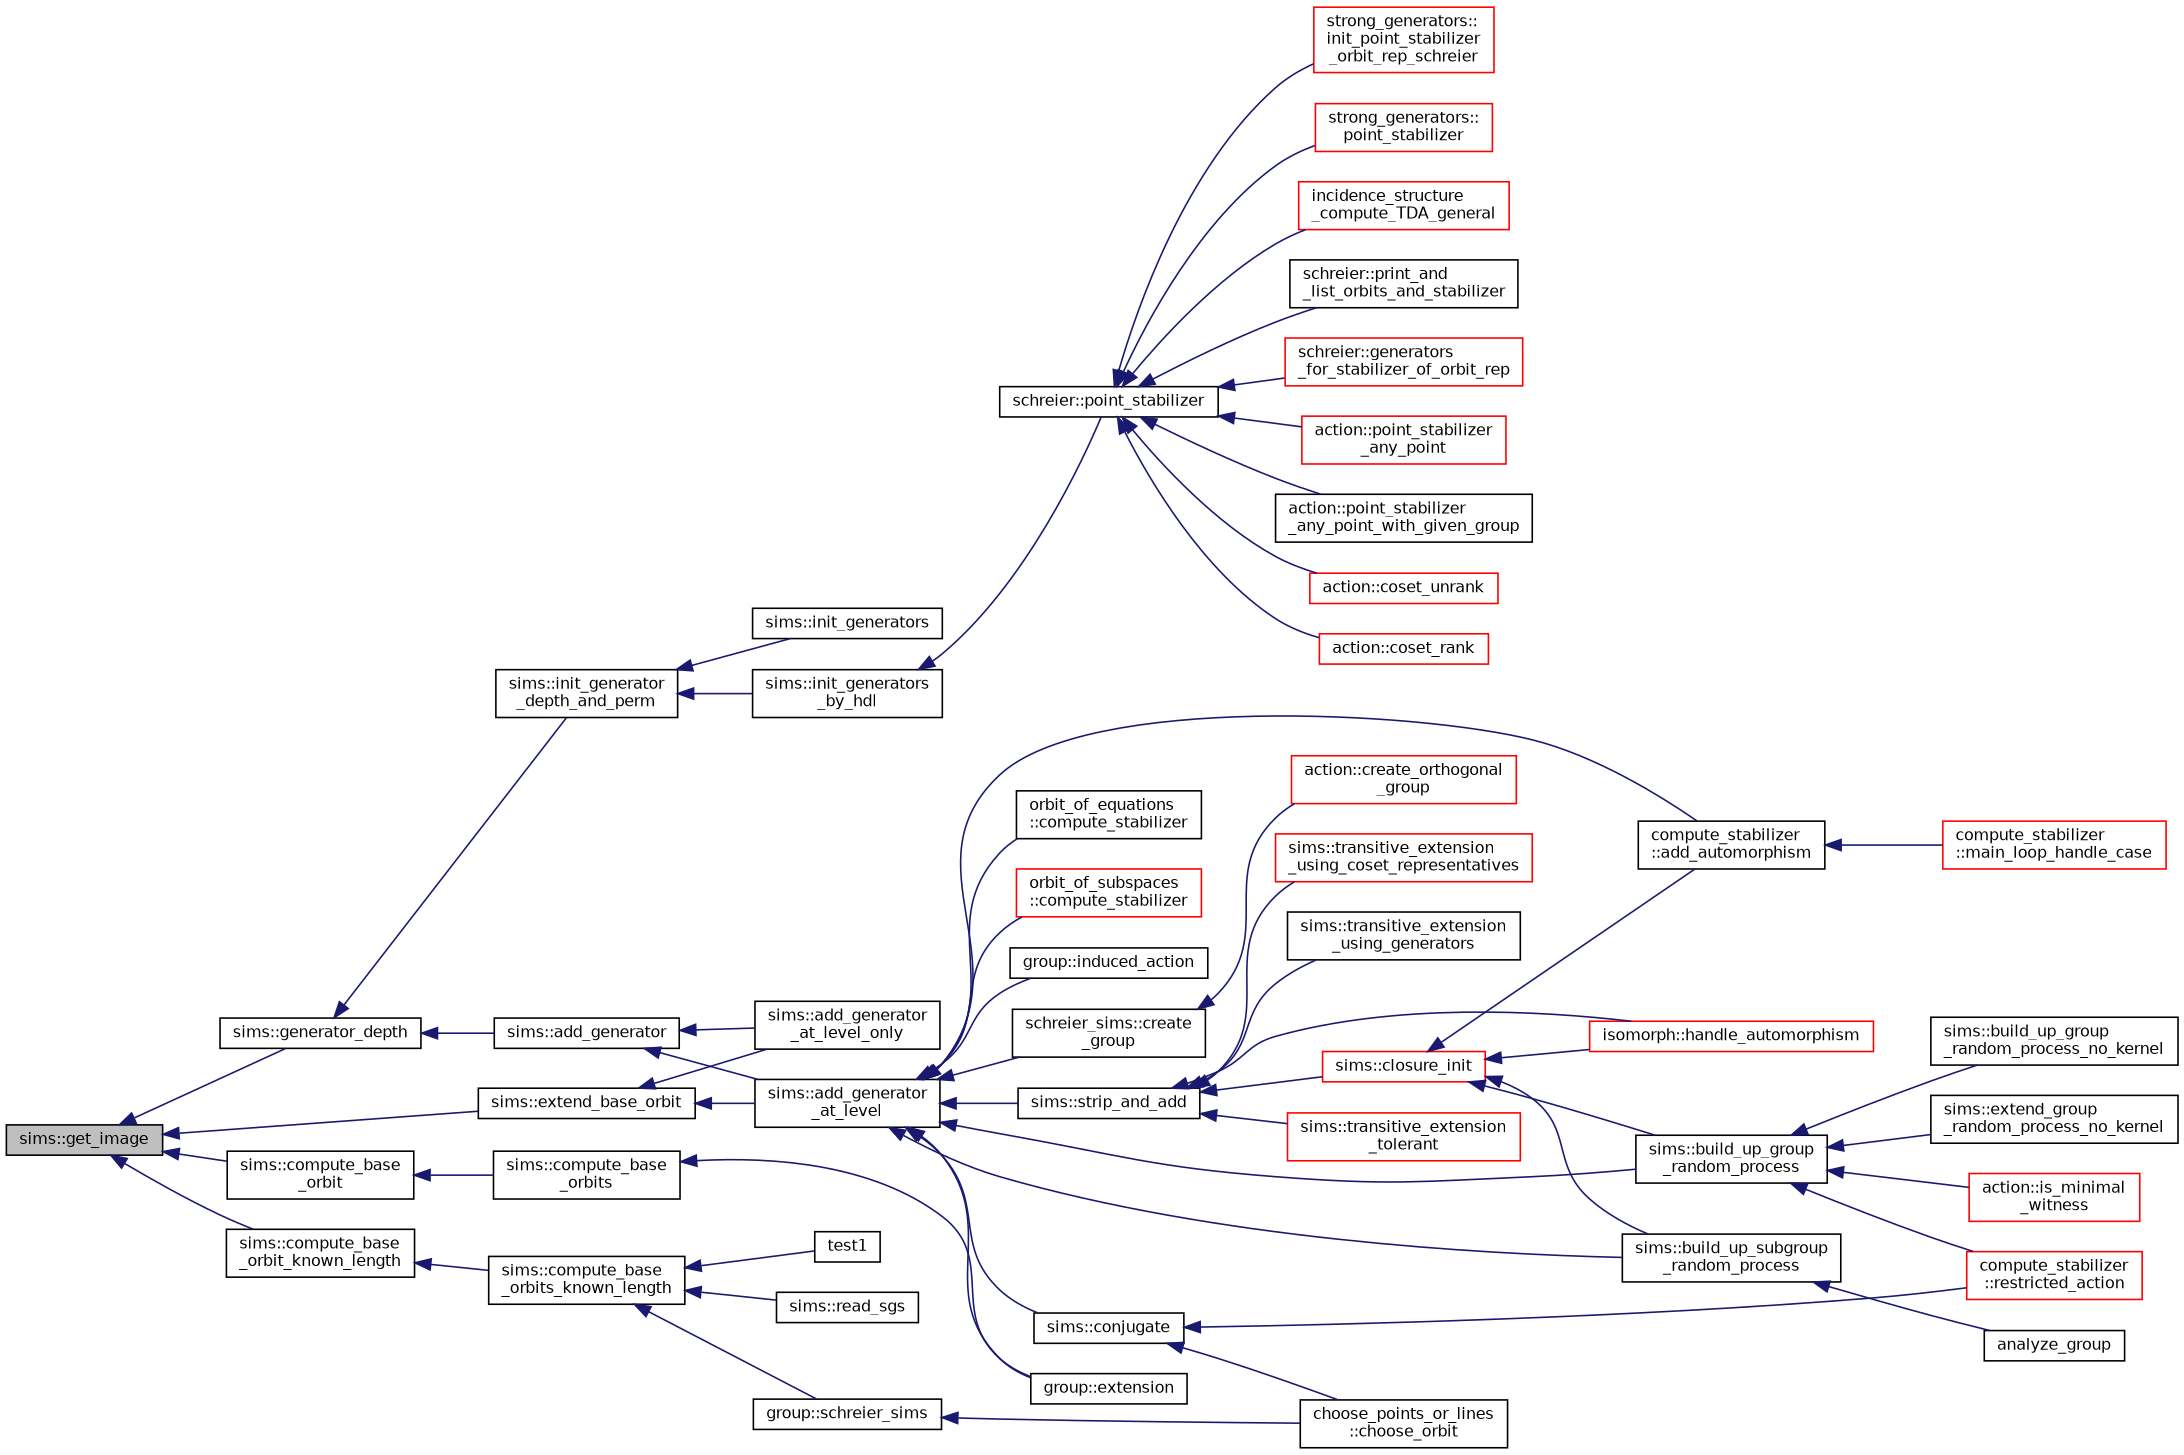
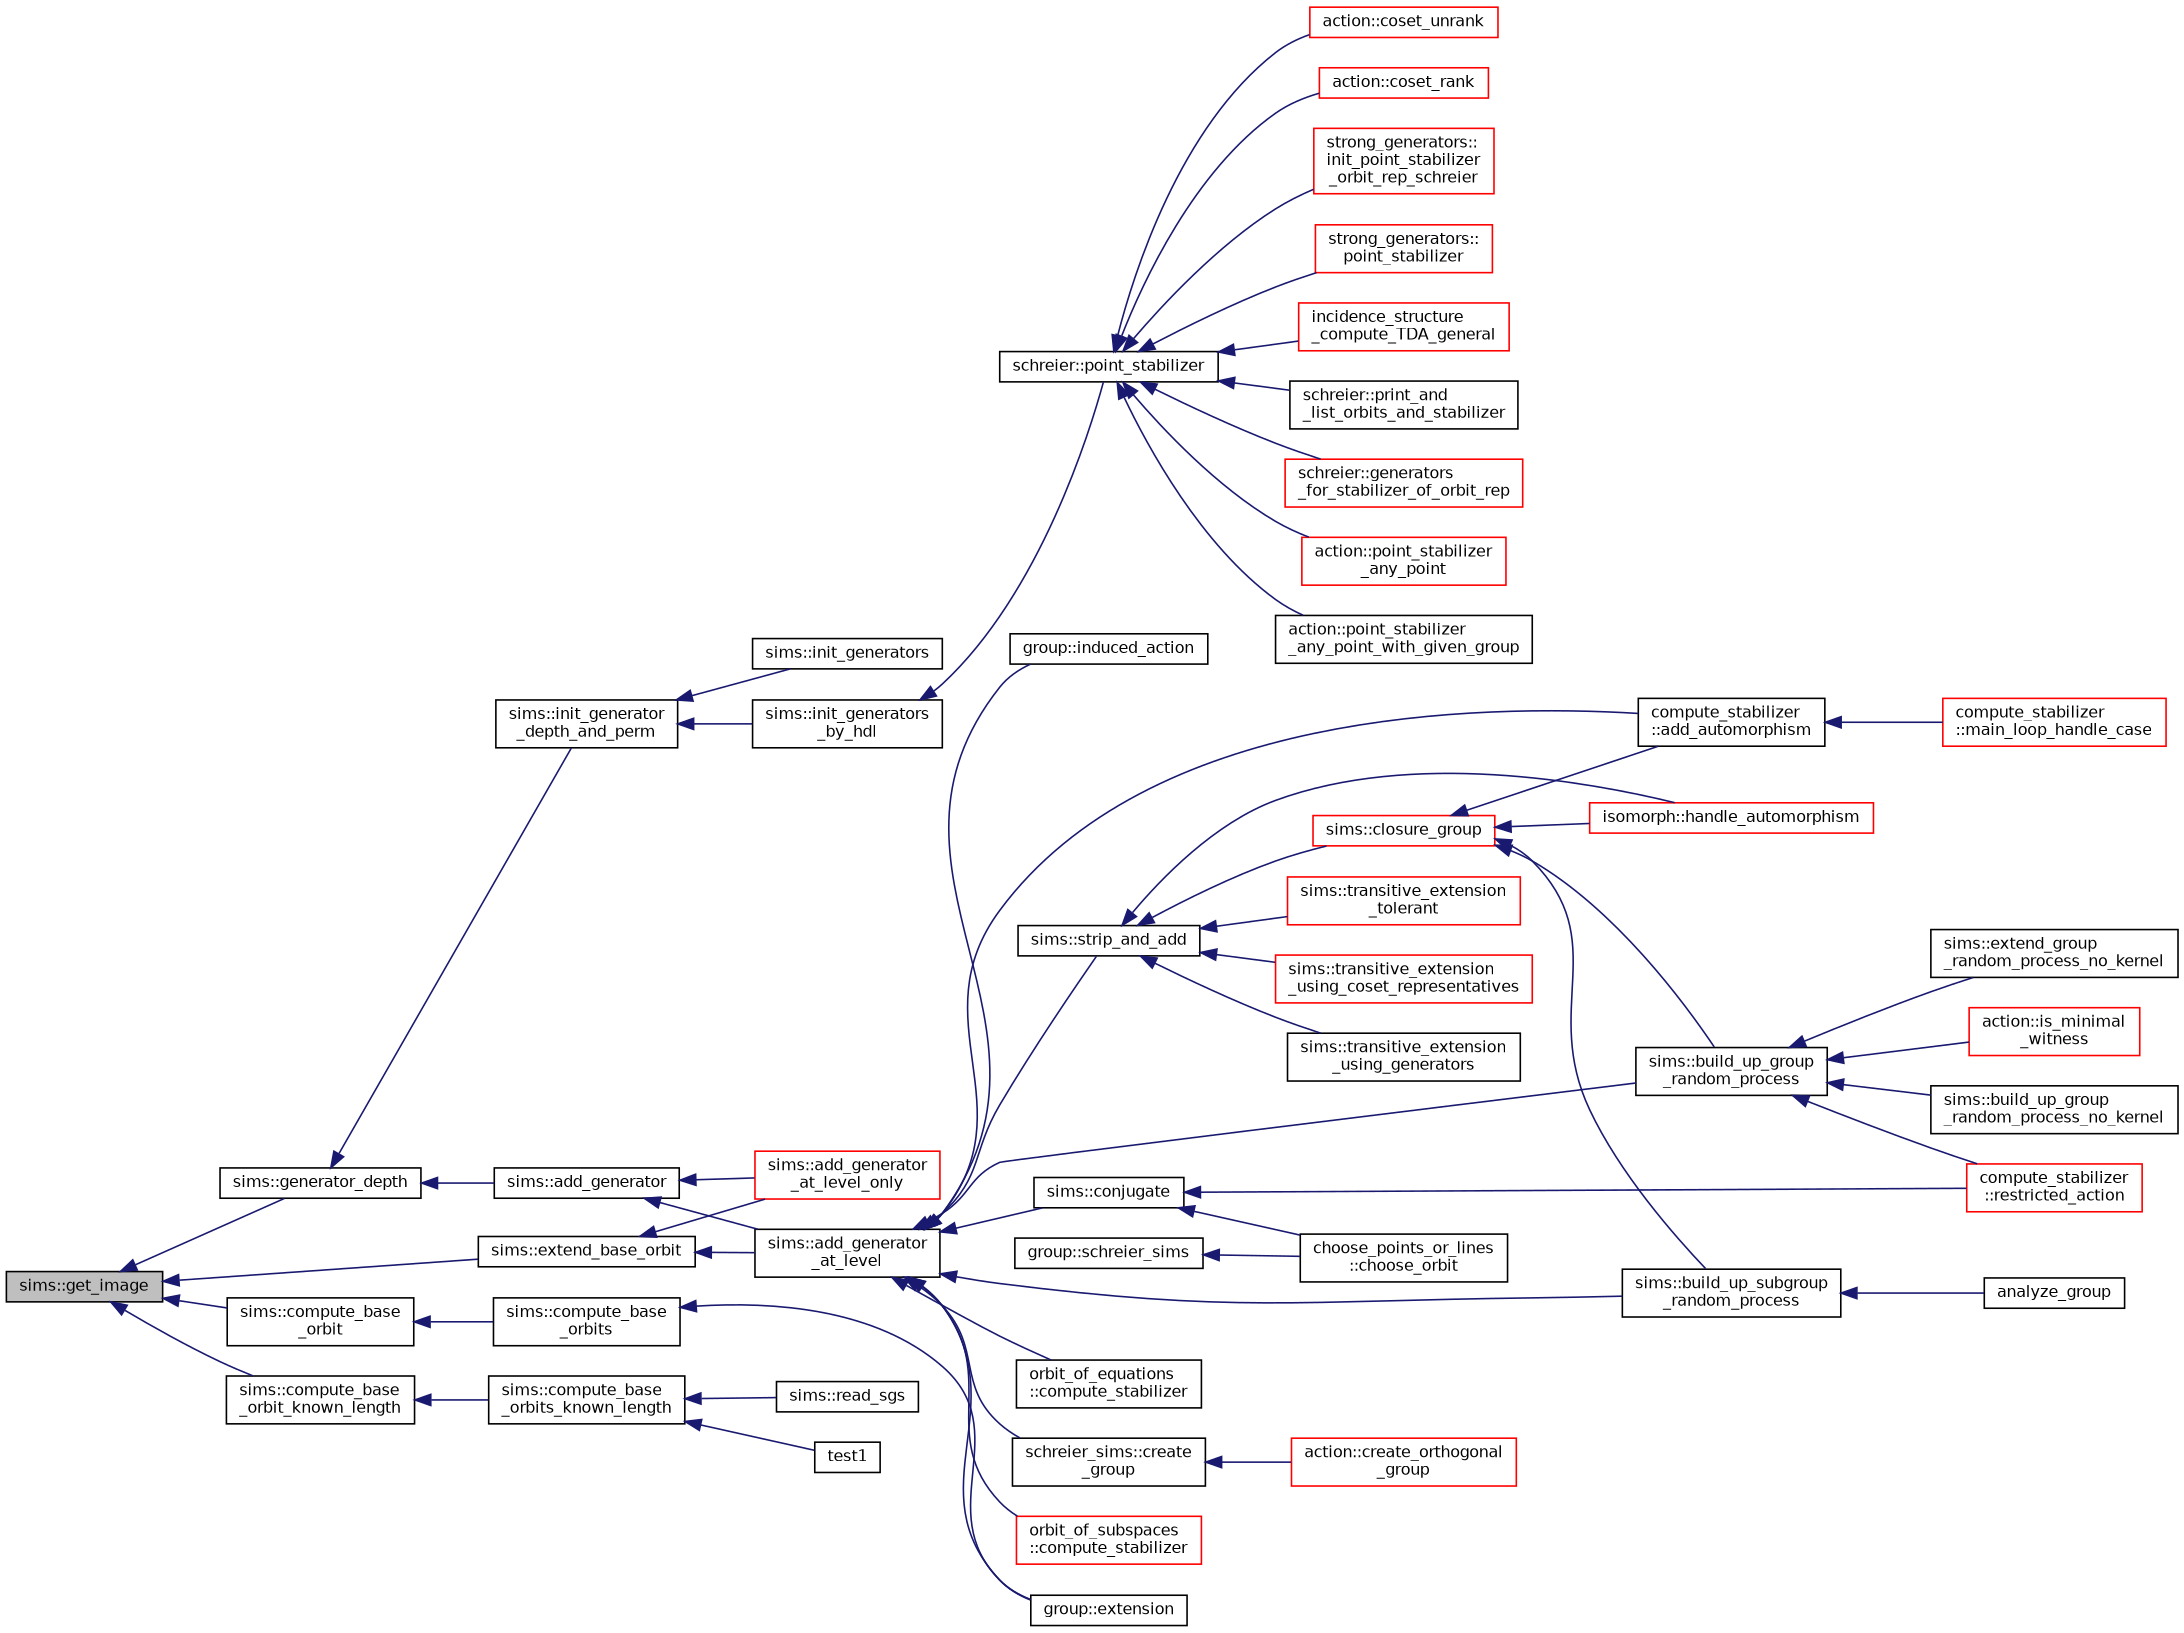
node "sims::add_generator _at_level_only": color black -> red
node "sims::closure_init": label "sims::closure_init" -> "sims::closure_group"
edge "group::schreier_sims" -> "sims::compute_base _orbits_known_length": removed
